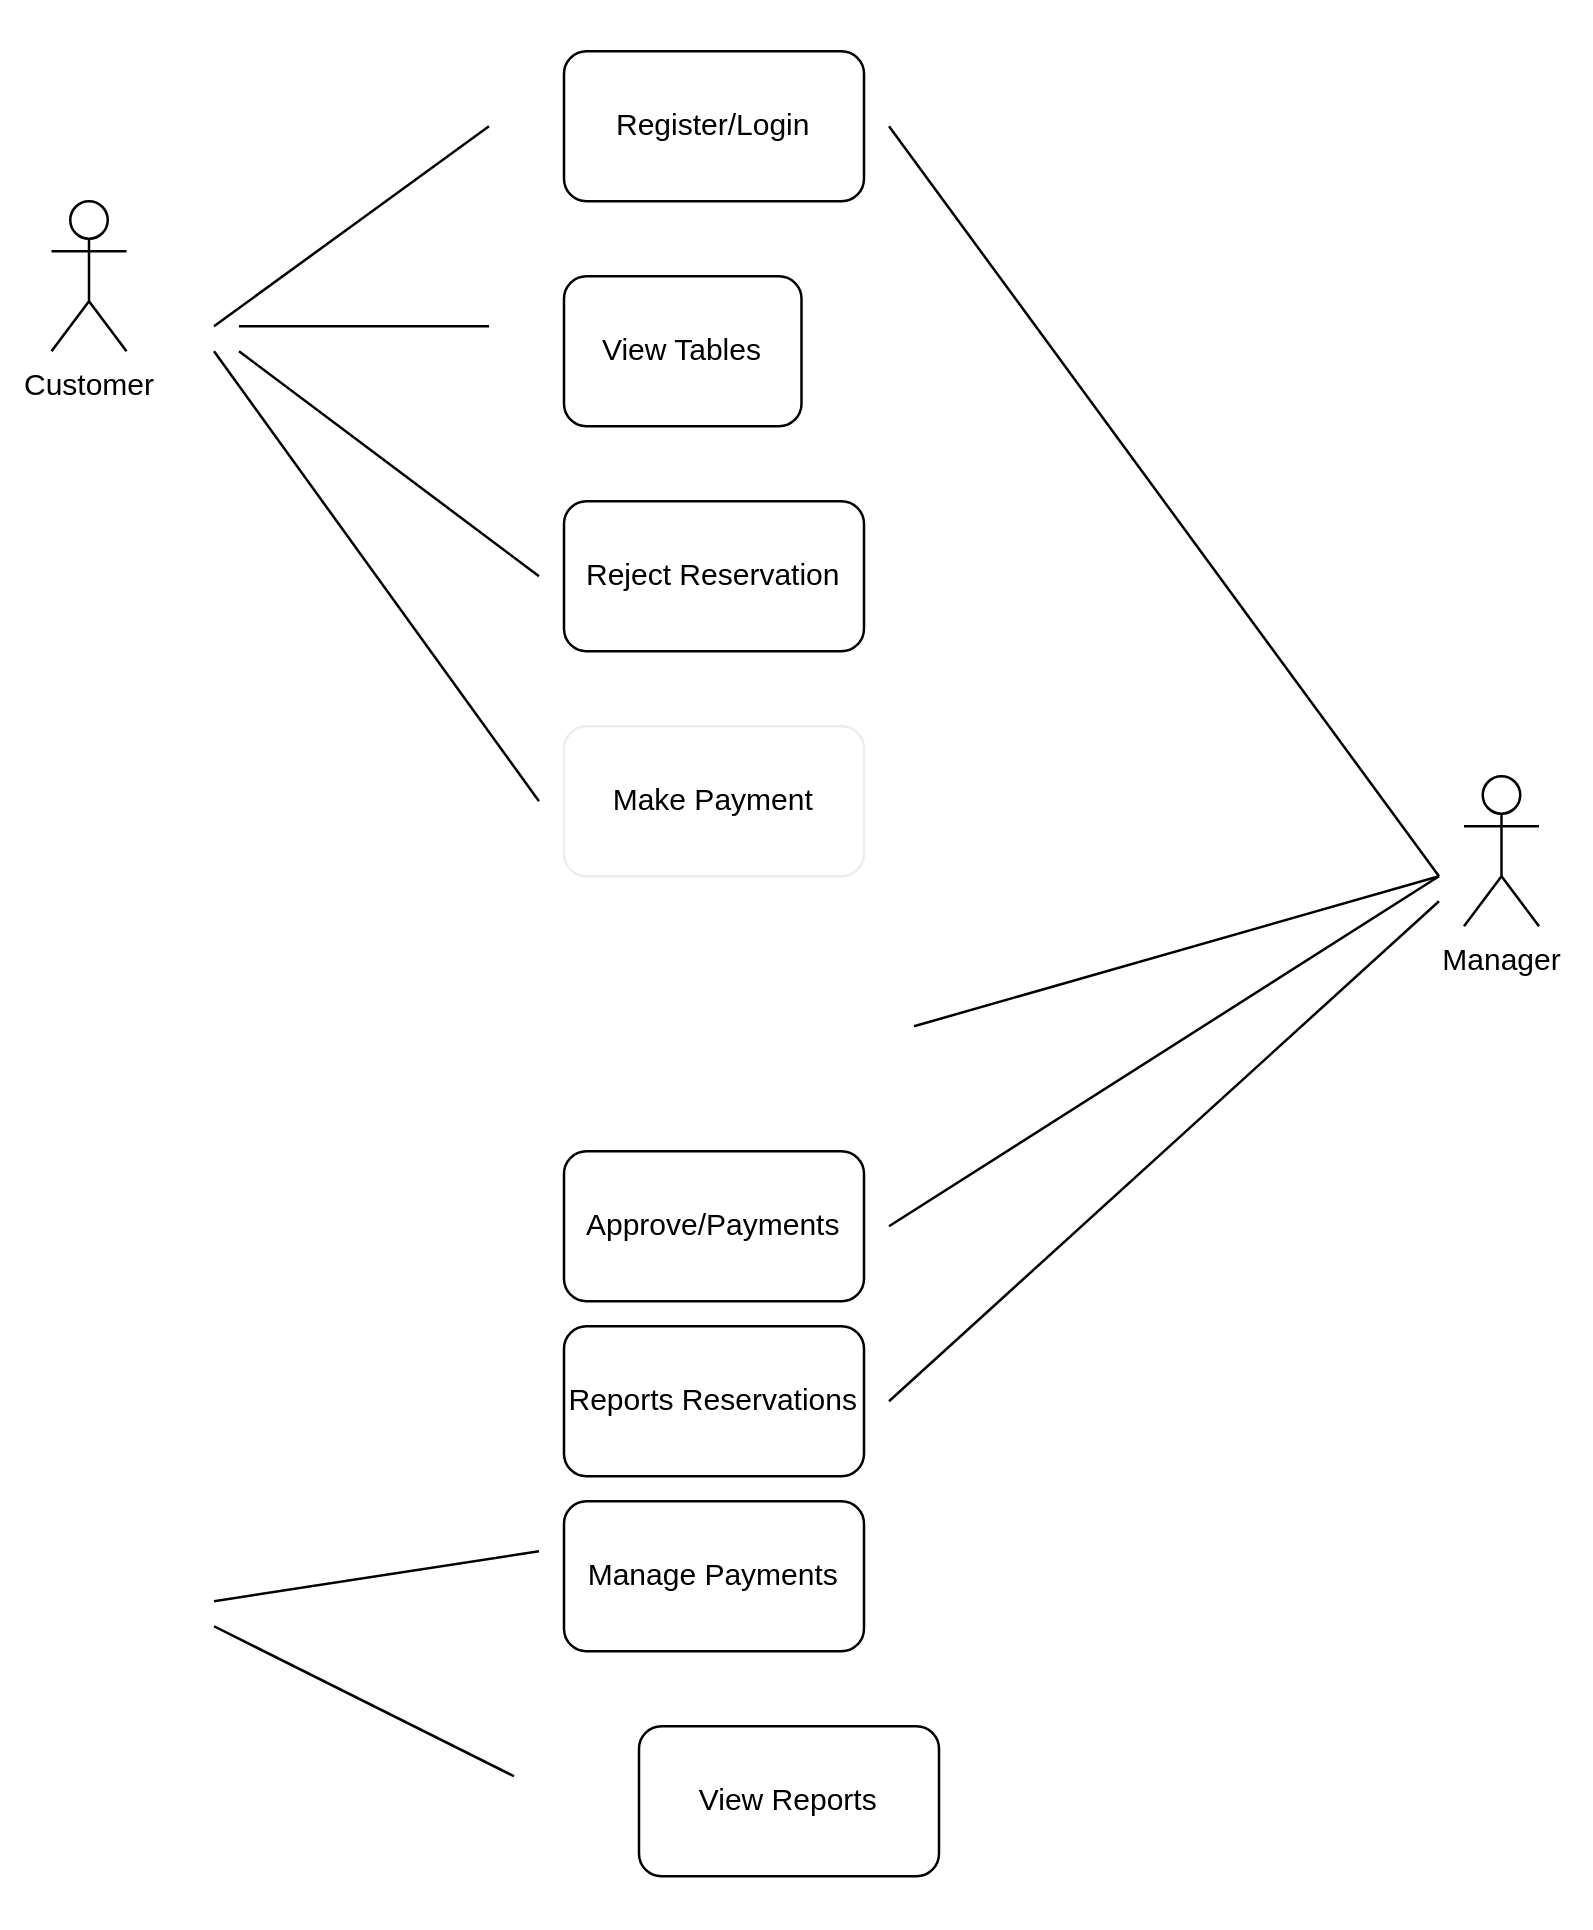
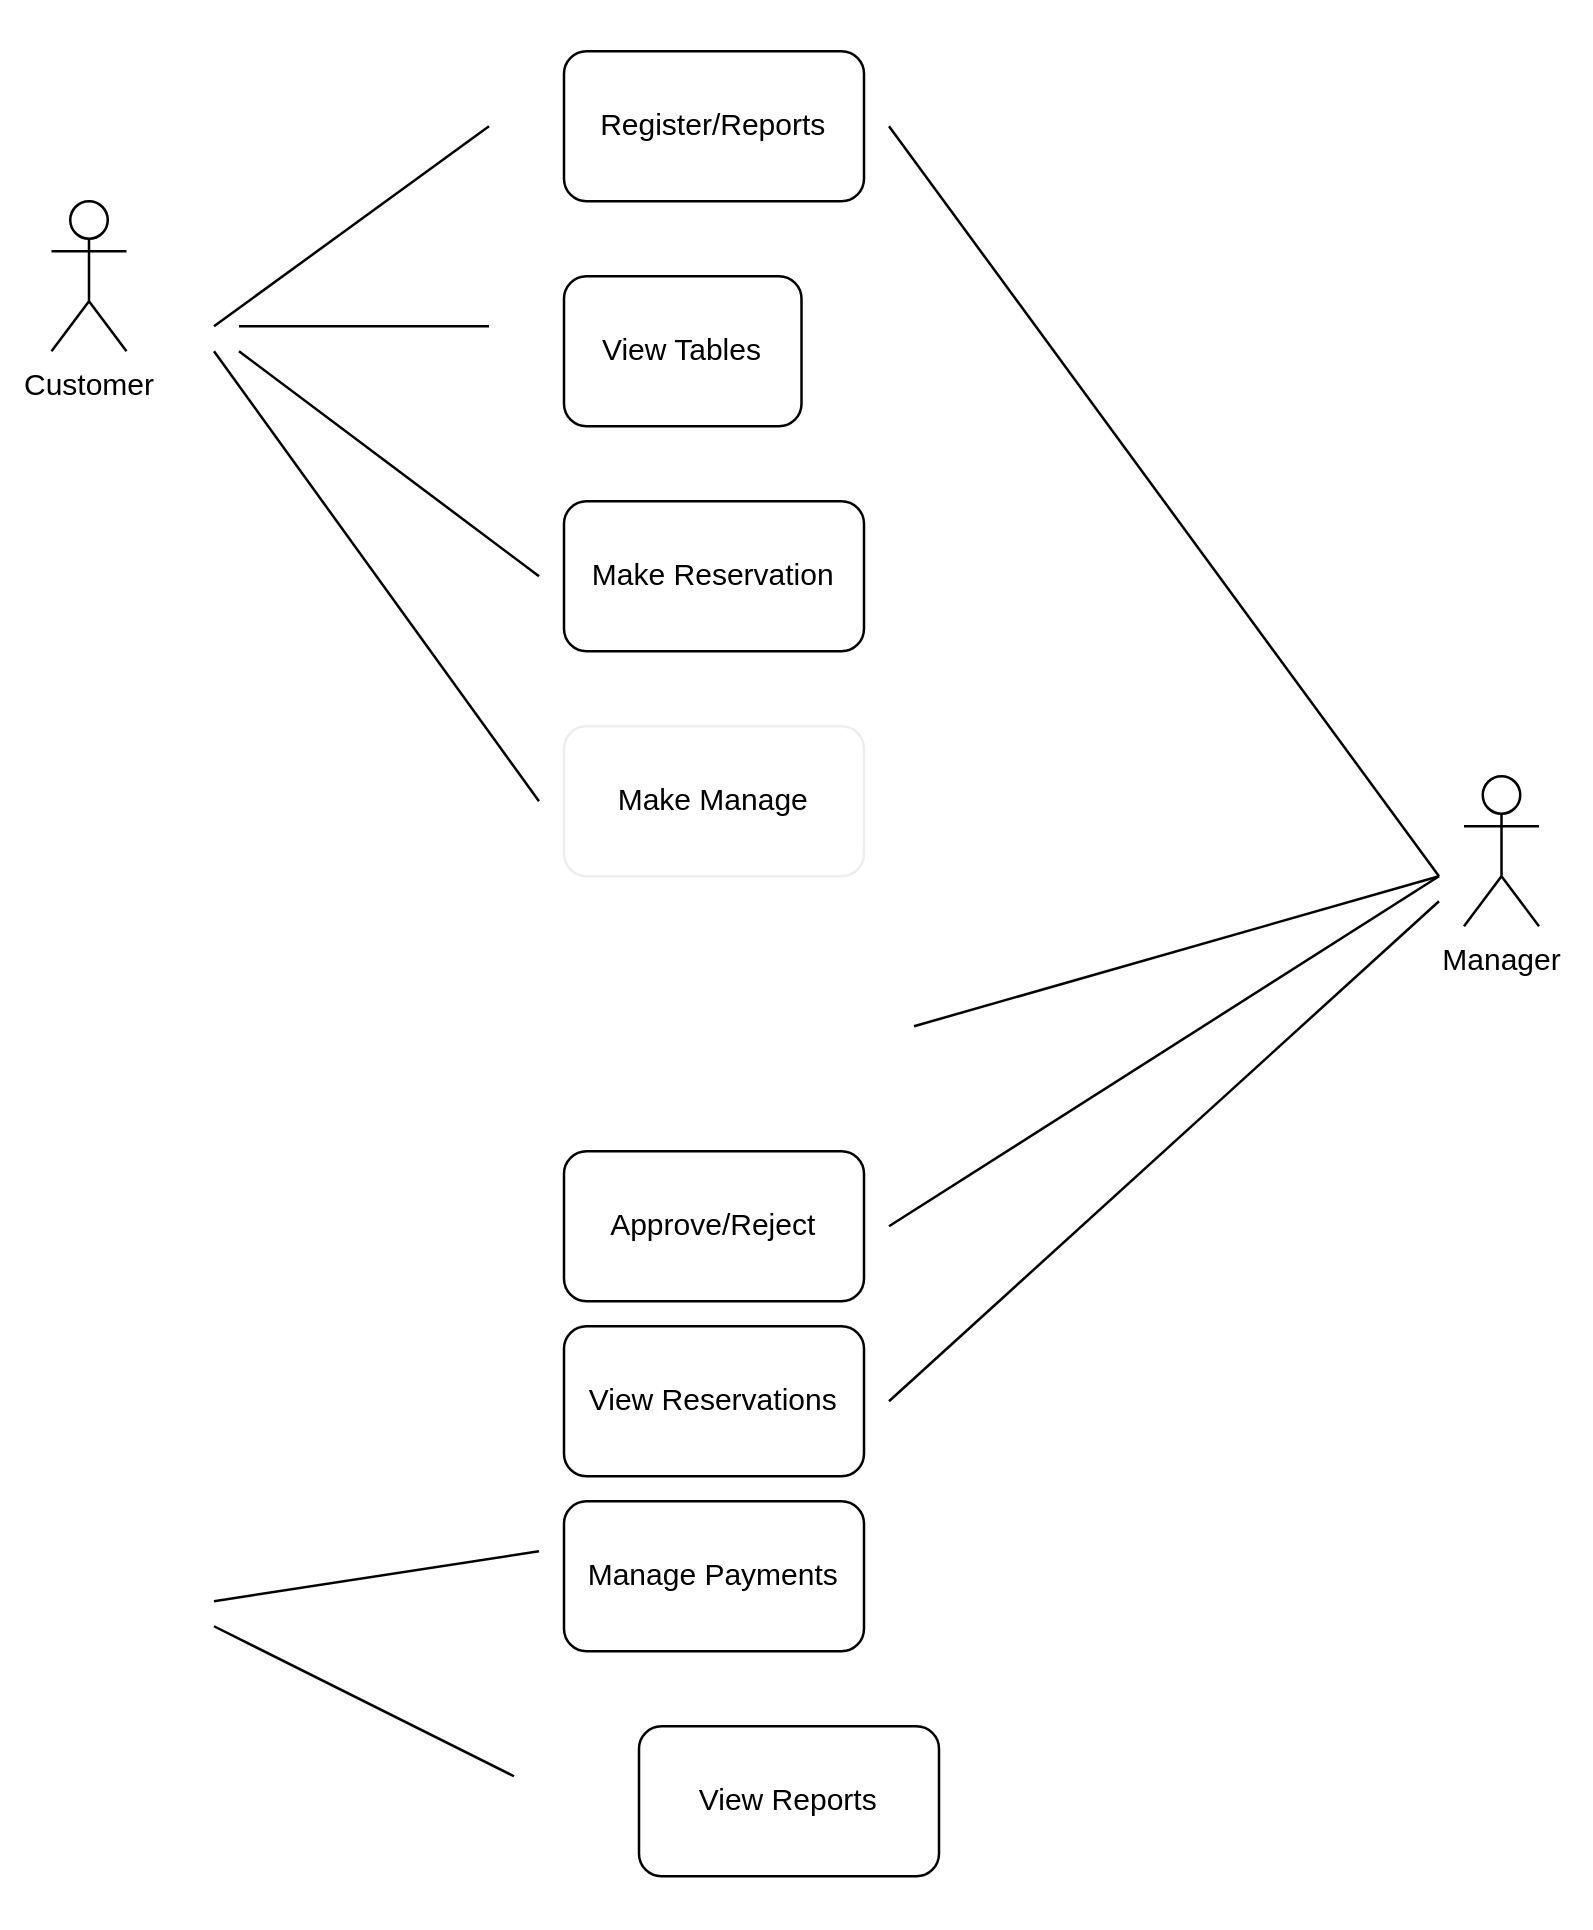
node "Register/Login": label "Register/Login" -> "Register/Reports"
node "Reject Reservation": label "Reject Reservation" -> "Make Reservation"
node "Make Payment": label "Make Payment" -> "Make Manage"
node "Approve/Payments": label "Approve/Payments" -> "Approve/Reject"
node "Reports Reservations": label "Reports Reservations" -> "View Reservations"
